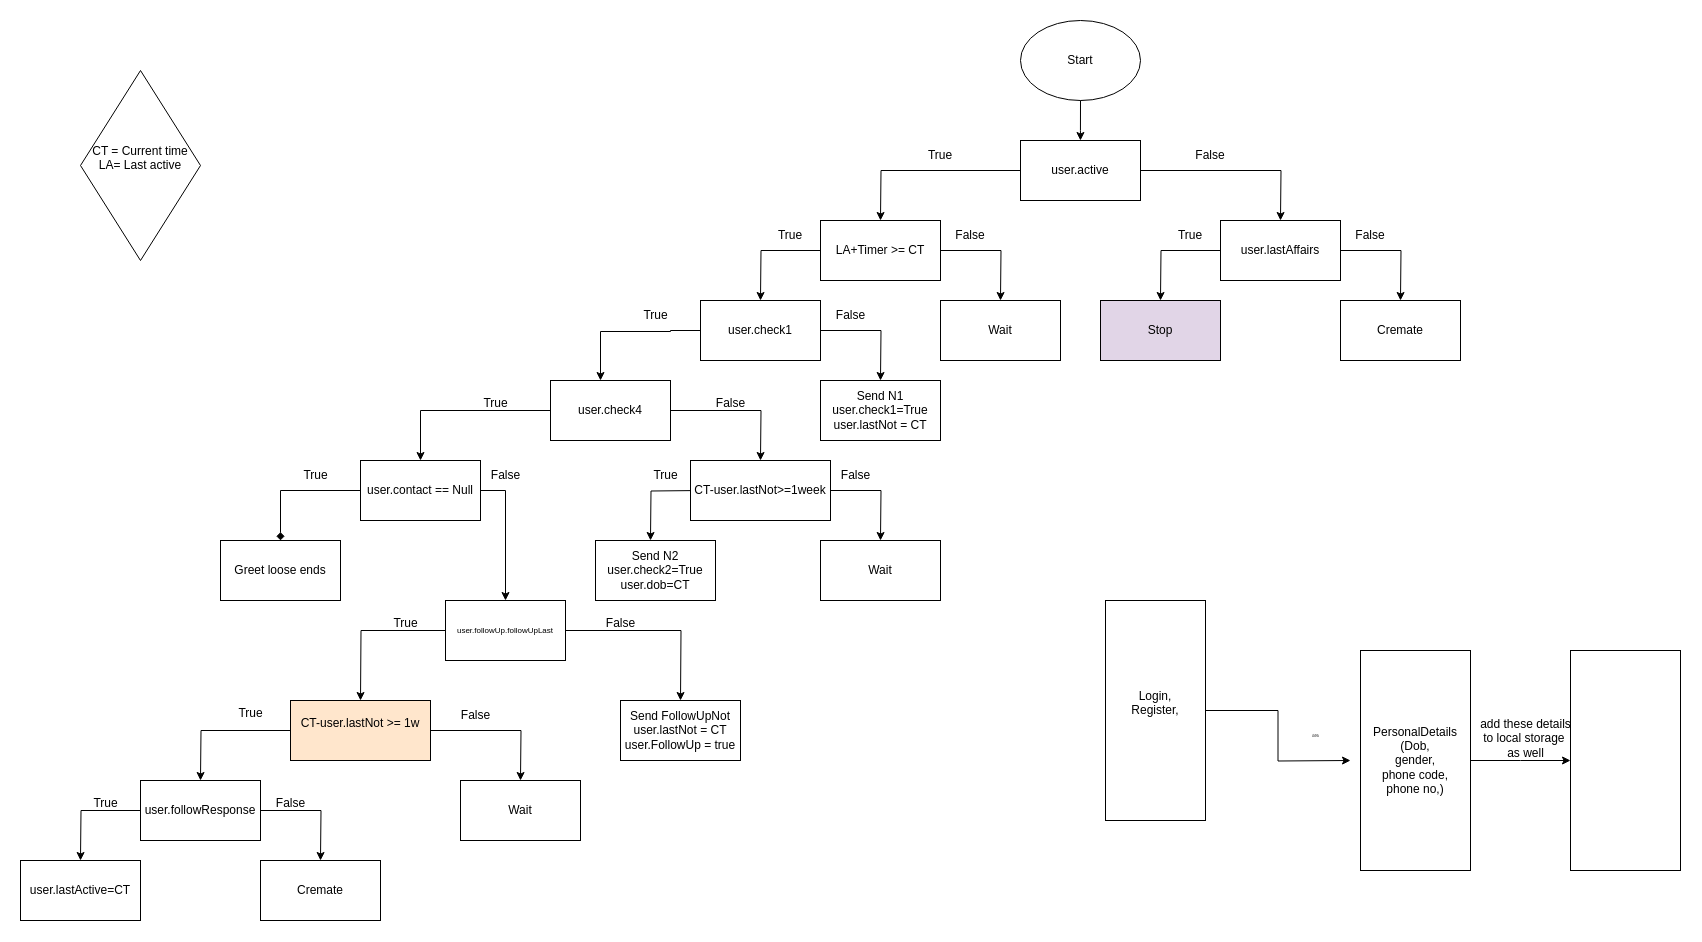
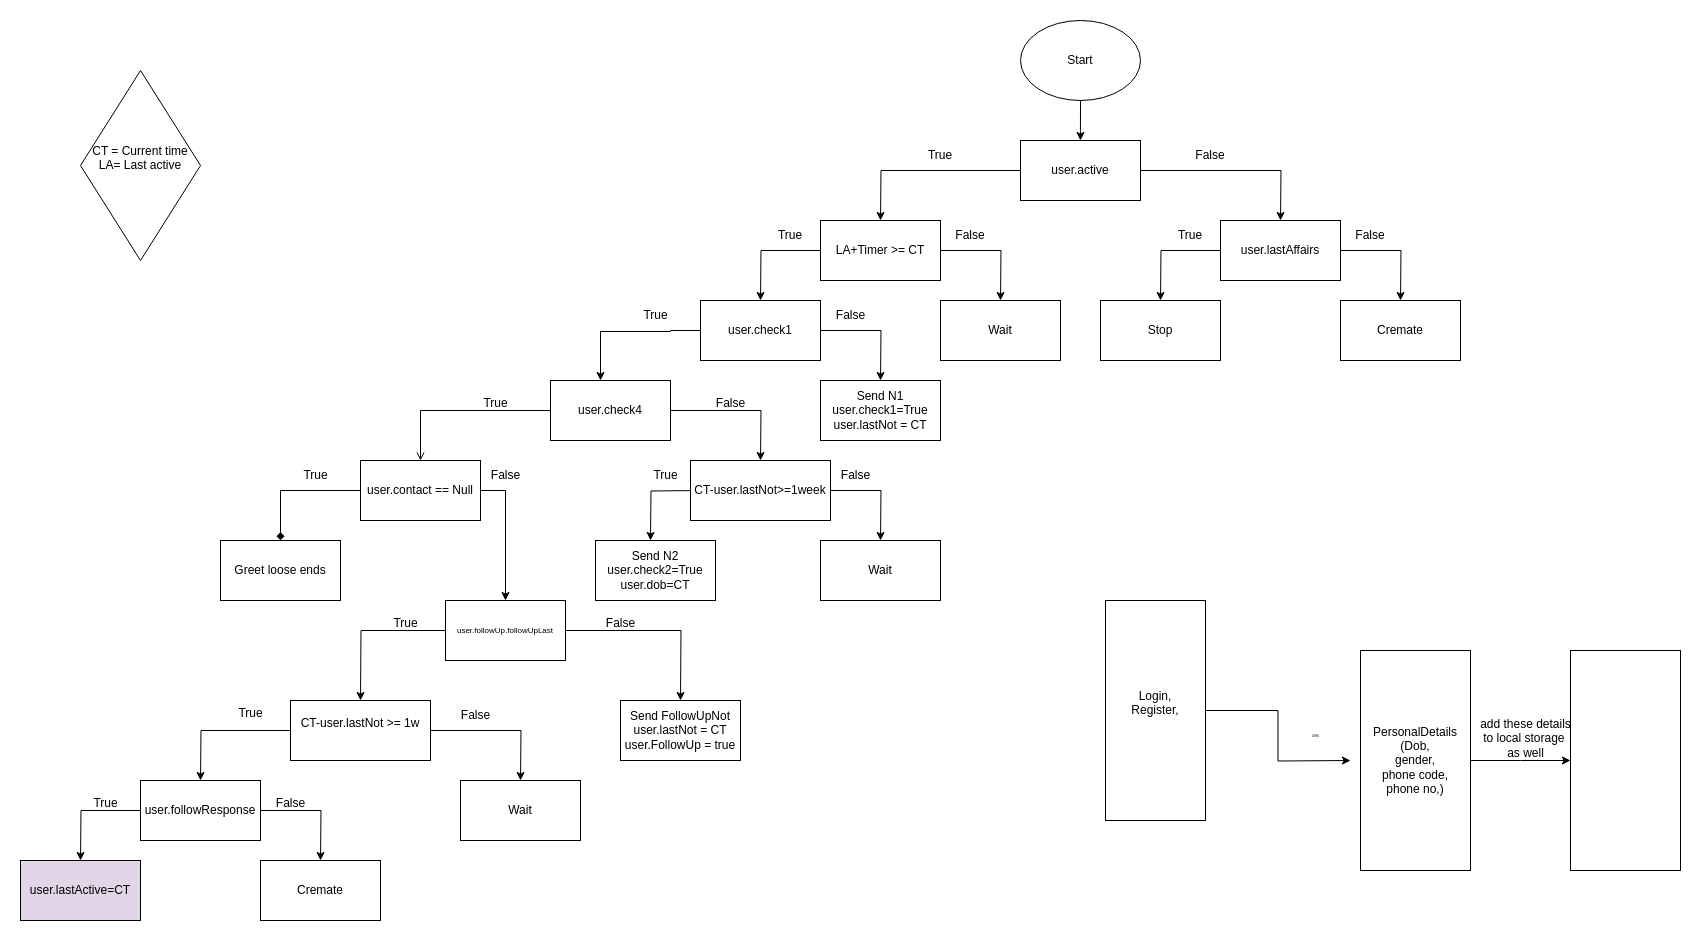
node "Stop": fillcolor #e1d5e7 -> #ffffff
edge "user.check4" -> "user.contact == Null": arrowhead classic -> open
node "CT-user.lastNot >= 1w": fillcolor #ffe6cc -> #ffffff
node "user.lastActive=CT": fillcolor #ffffff -> #e1d5e7
